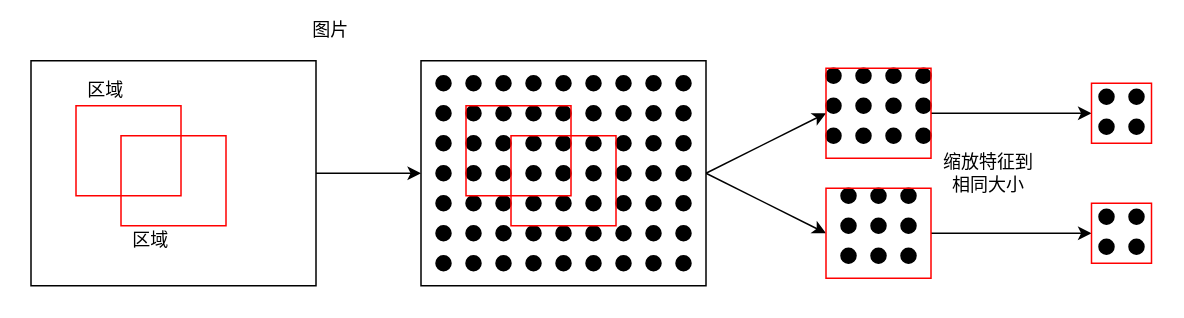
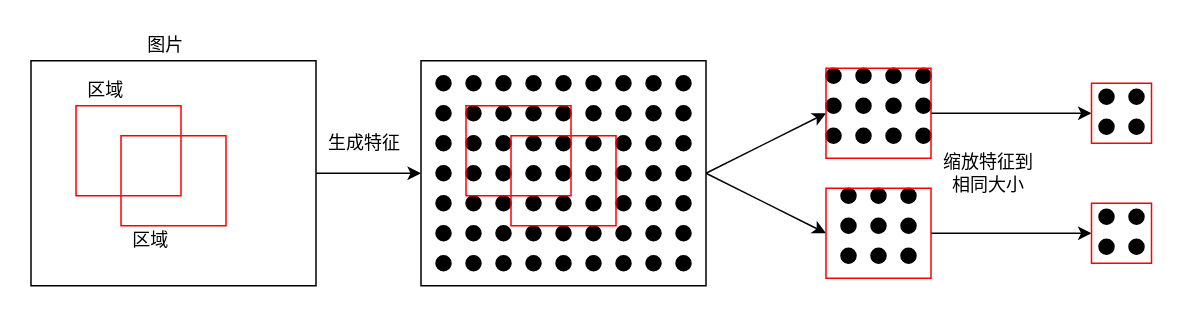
node "图片": moved (331, 31) -> (166, 46)
node "生成特征": added
